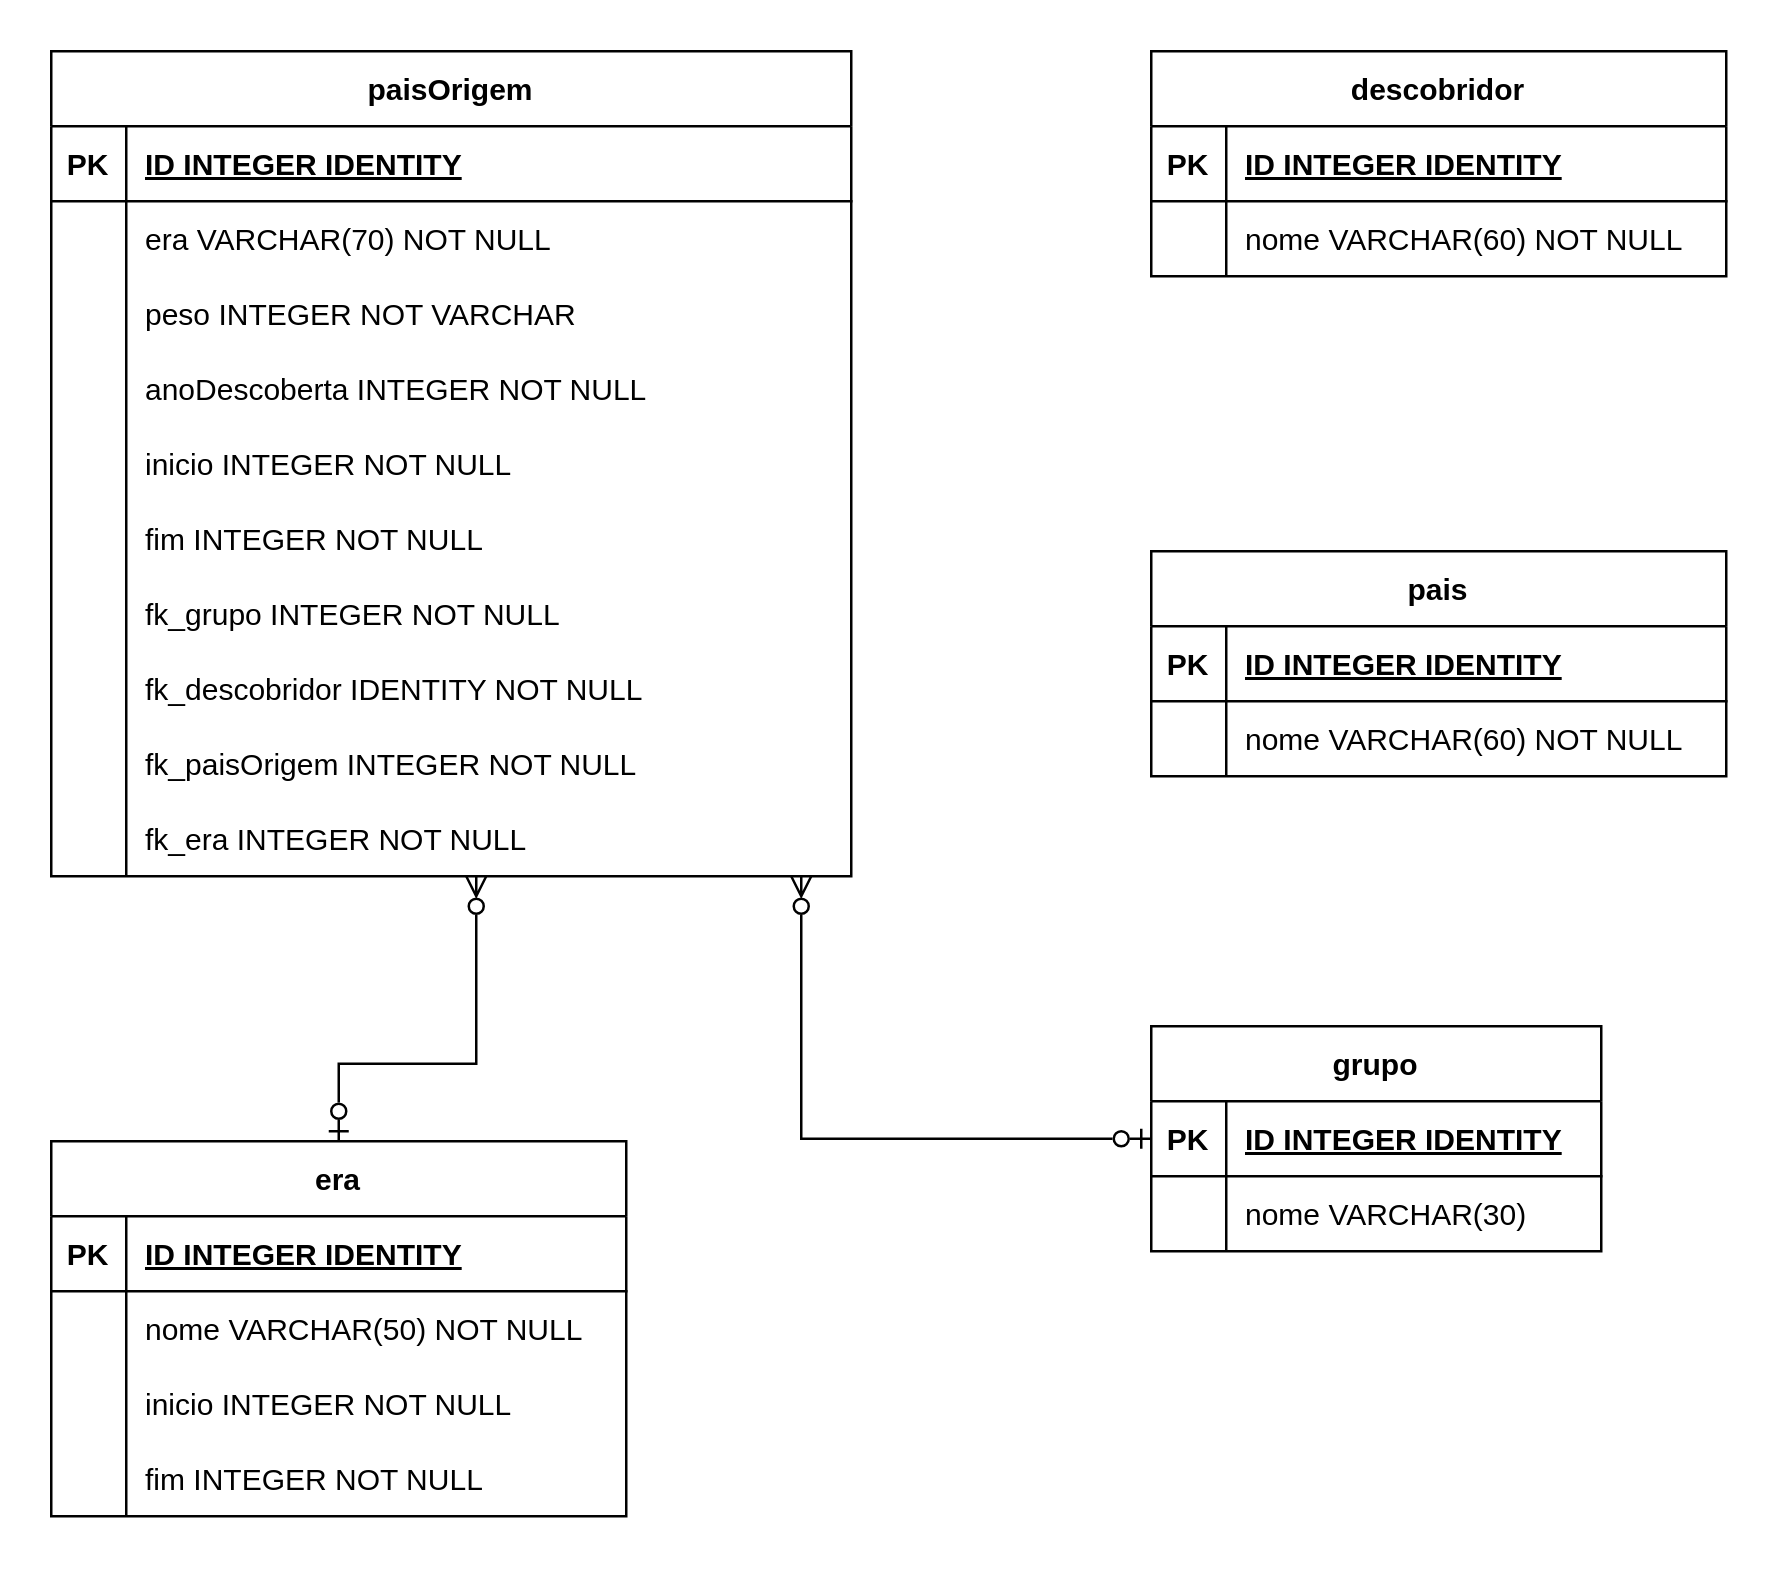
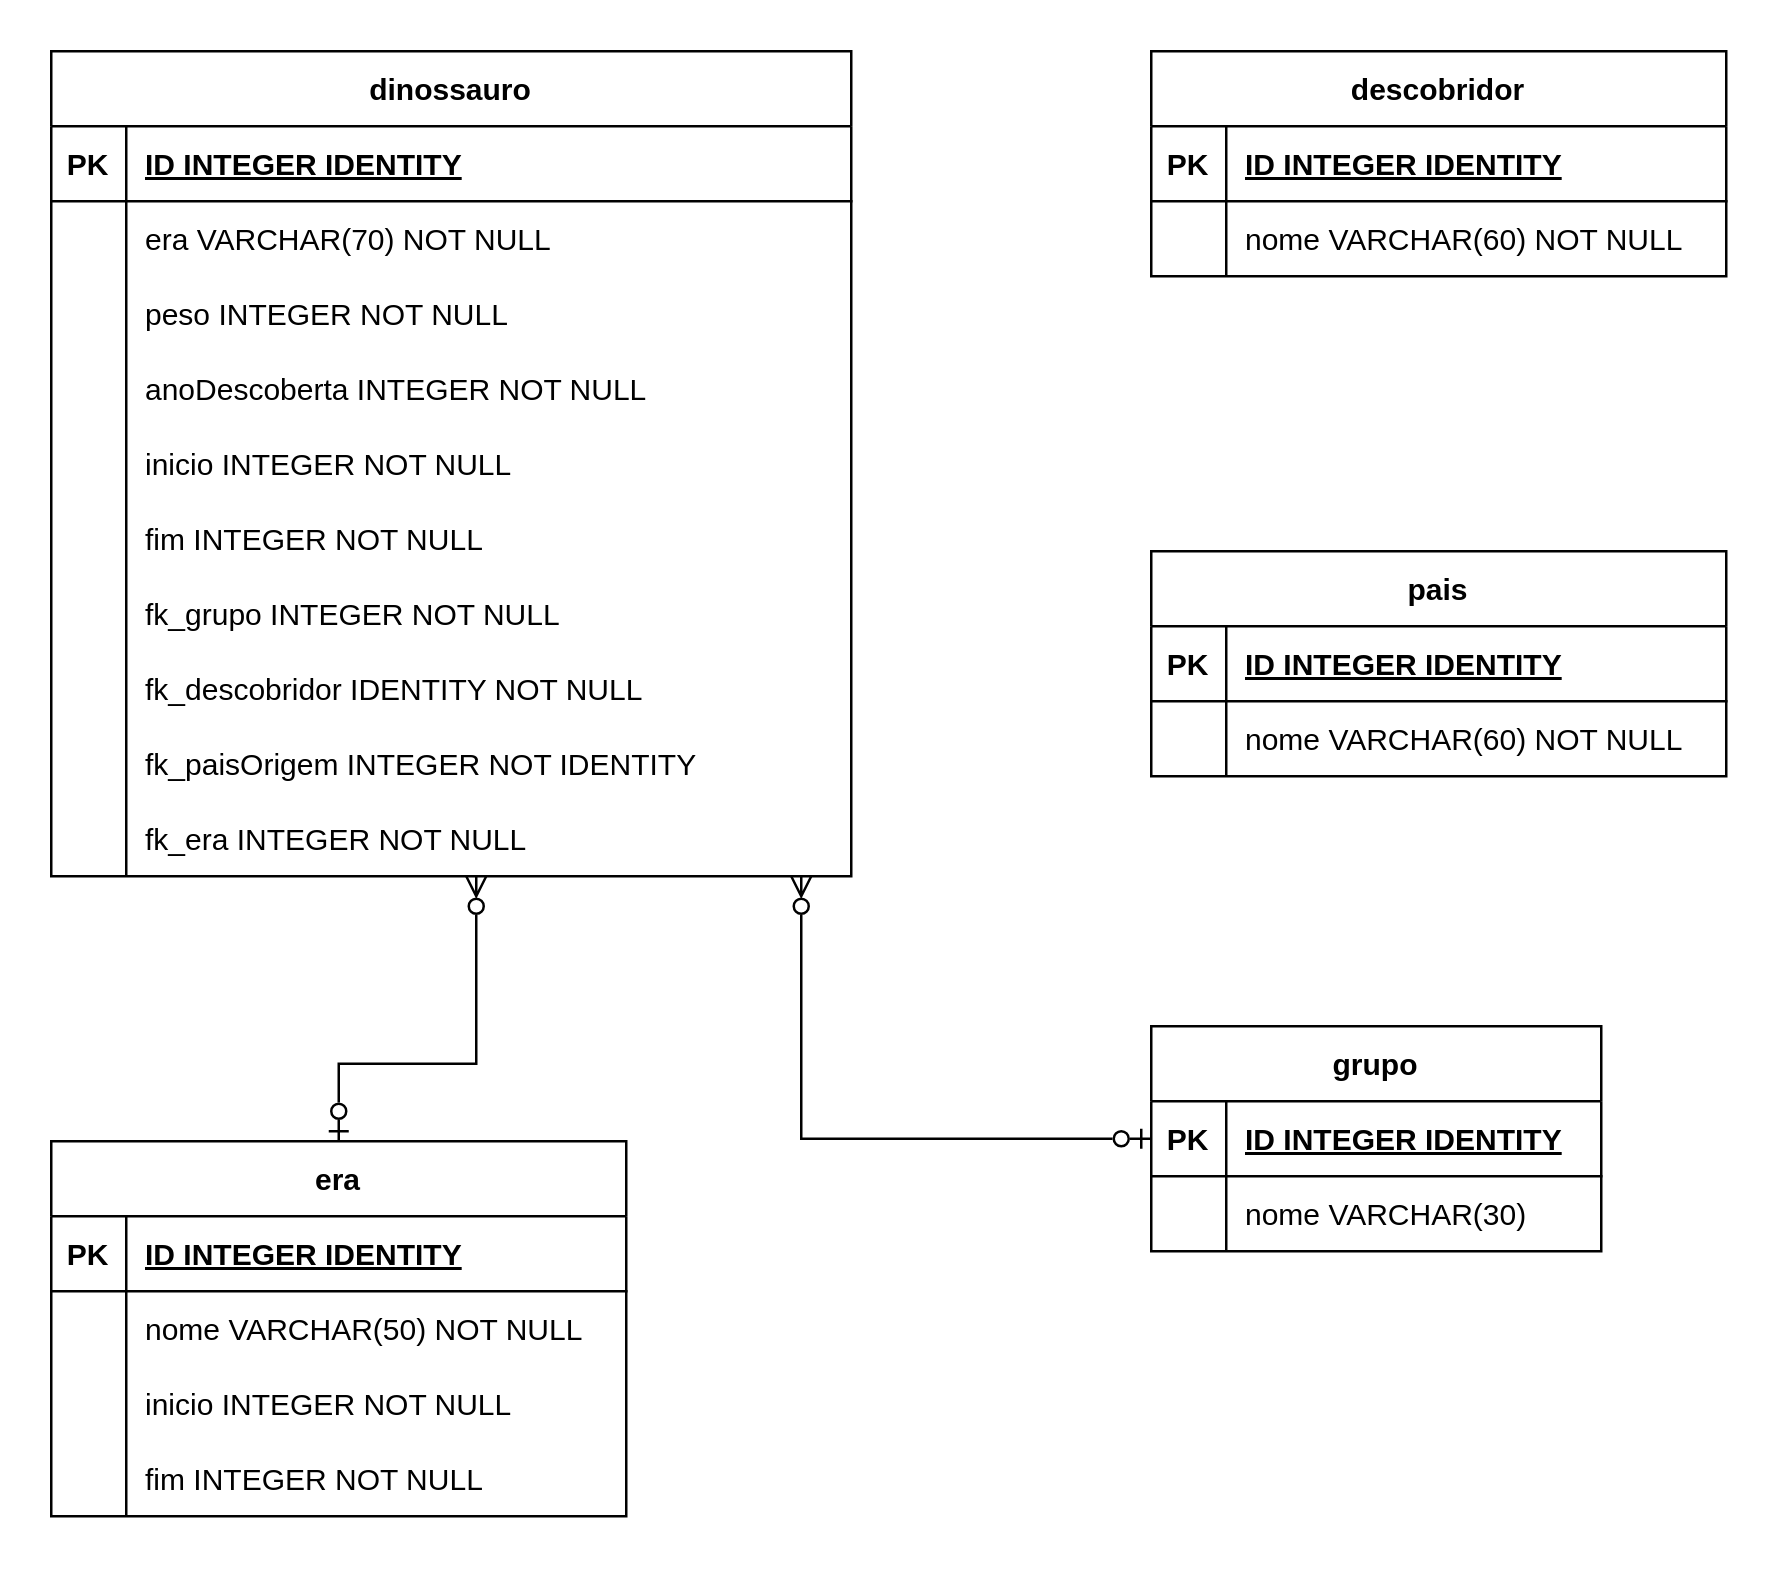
node "paisOrigem": label "paisOrigem" -> "dinossauro"
node "peso INTEGER NOT VARCHAR": label "peso INTEGER NOT VARCHAR" -> "peso INTEGER NOT NULL"
node "fk_paisOrigem INTEGER NOT NULL": label "fk_paisOrigem INTEGER NOT NULL" -> "fk_paisOrigem INTEGER NOT IDENTITY"
